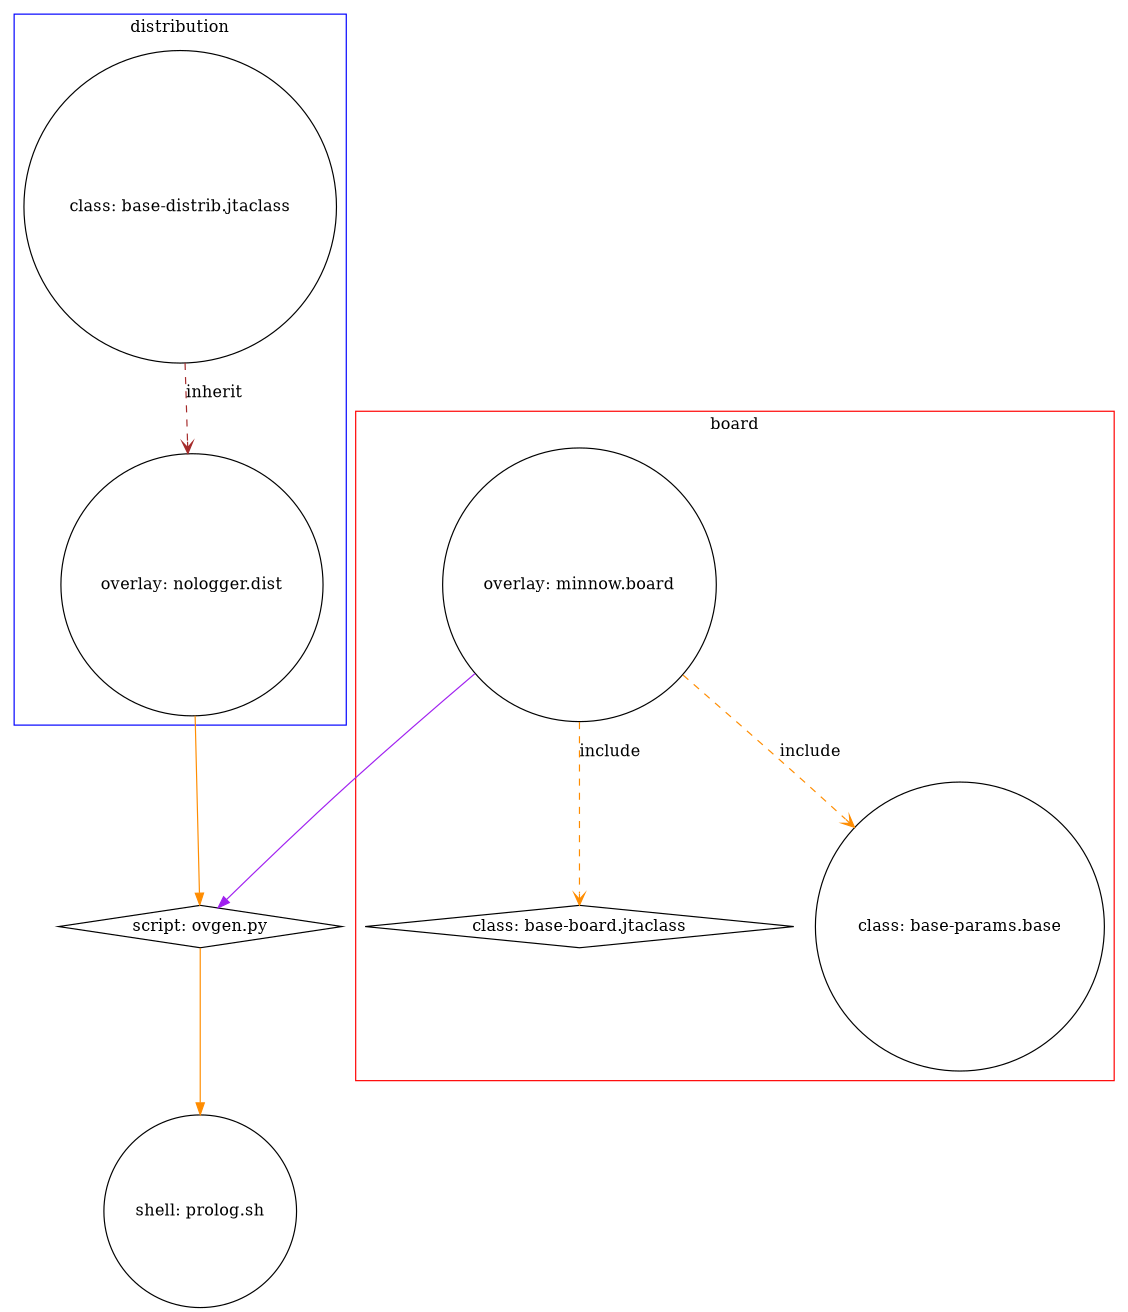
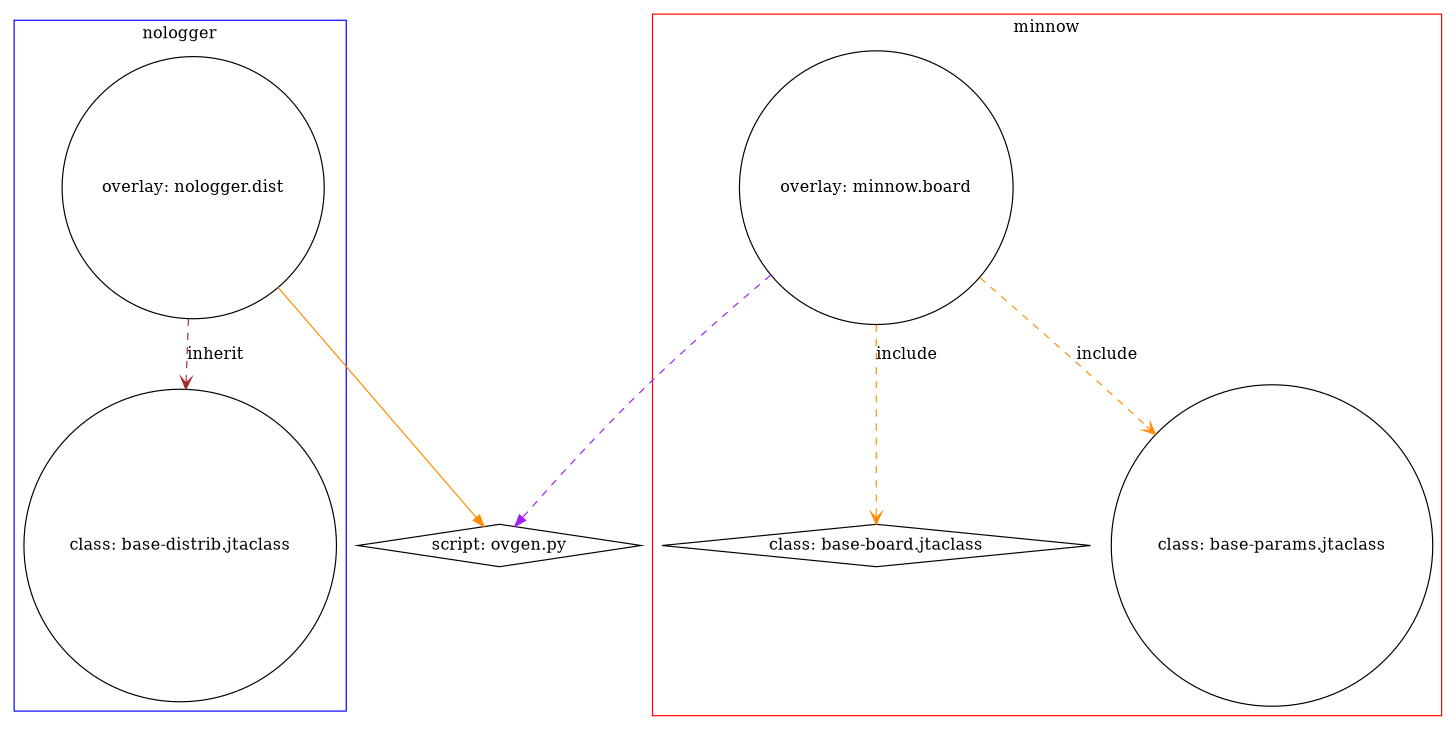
cluster "distribution": label "distribution" -> "nologger"
edge "class: base-distrib.jtaclass" -> "overlay: nologger.dist": reversed
cluster "board": label "board" -> "minnow"
edge "overlay: minnow.board" -> "script: ovgen.py": style solid -> dashed
node "class: base-params.base": label "class: base-params.base" -> "class: base-params.jtaclass"
node "shell: prolog.sh": removed
